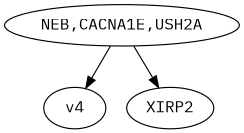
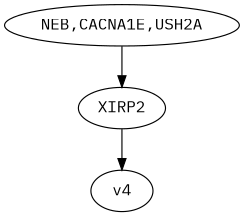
edge "NEB,CACNA1E,USH2A" -> "v4": now "XIRP2" -> "v4"
